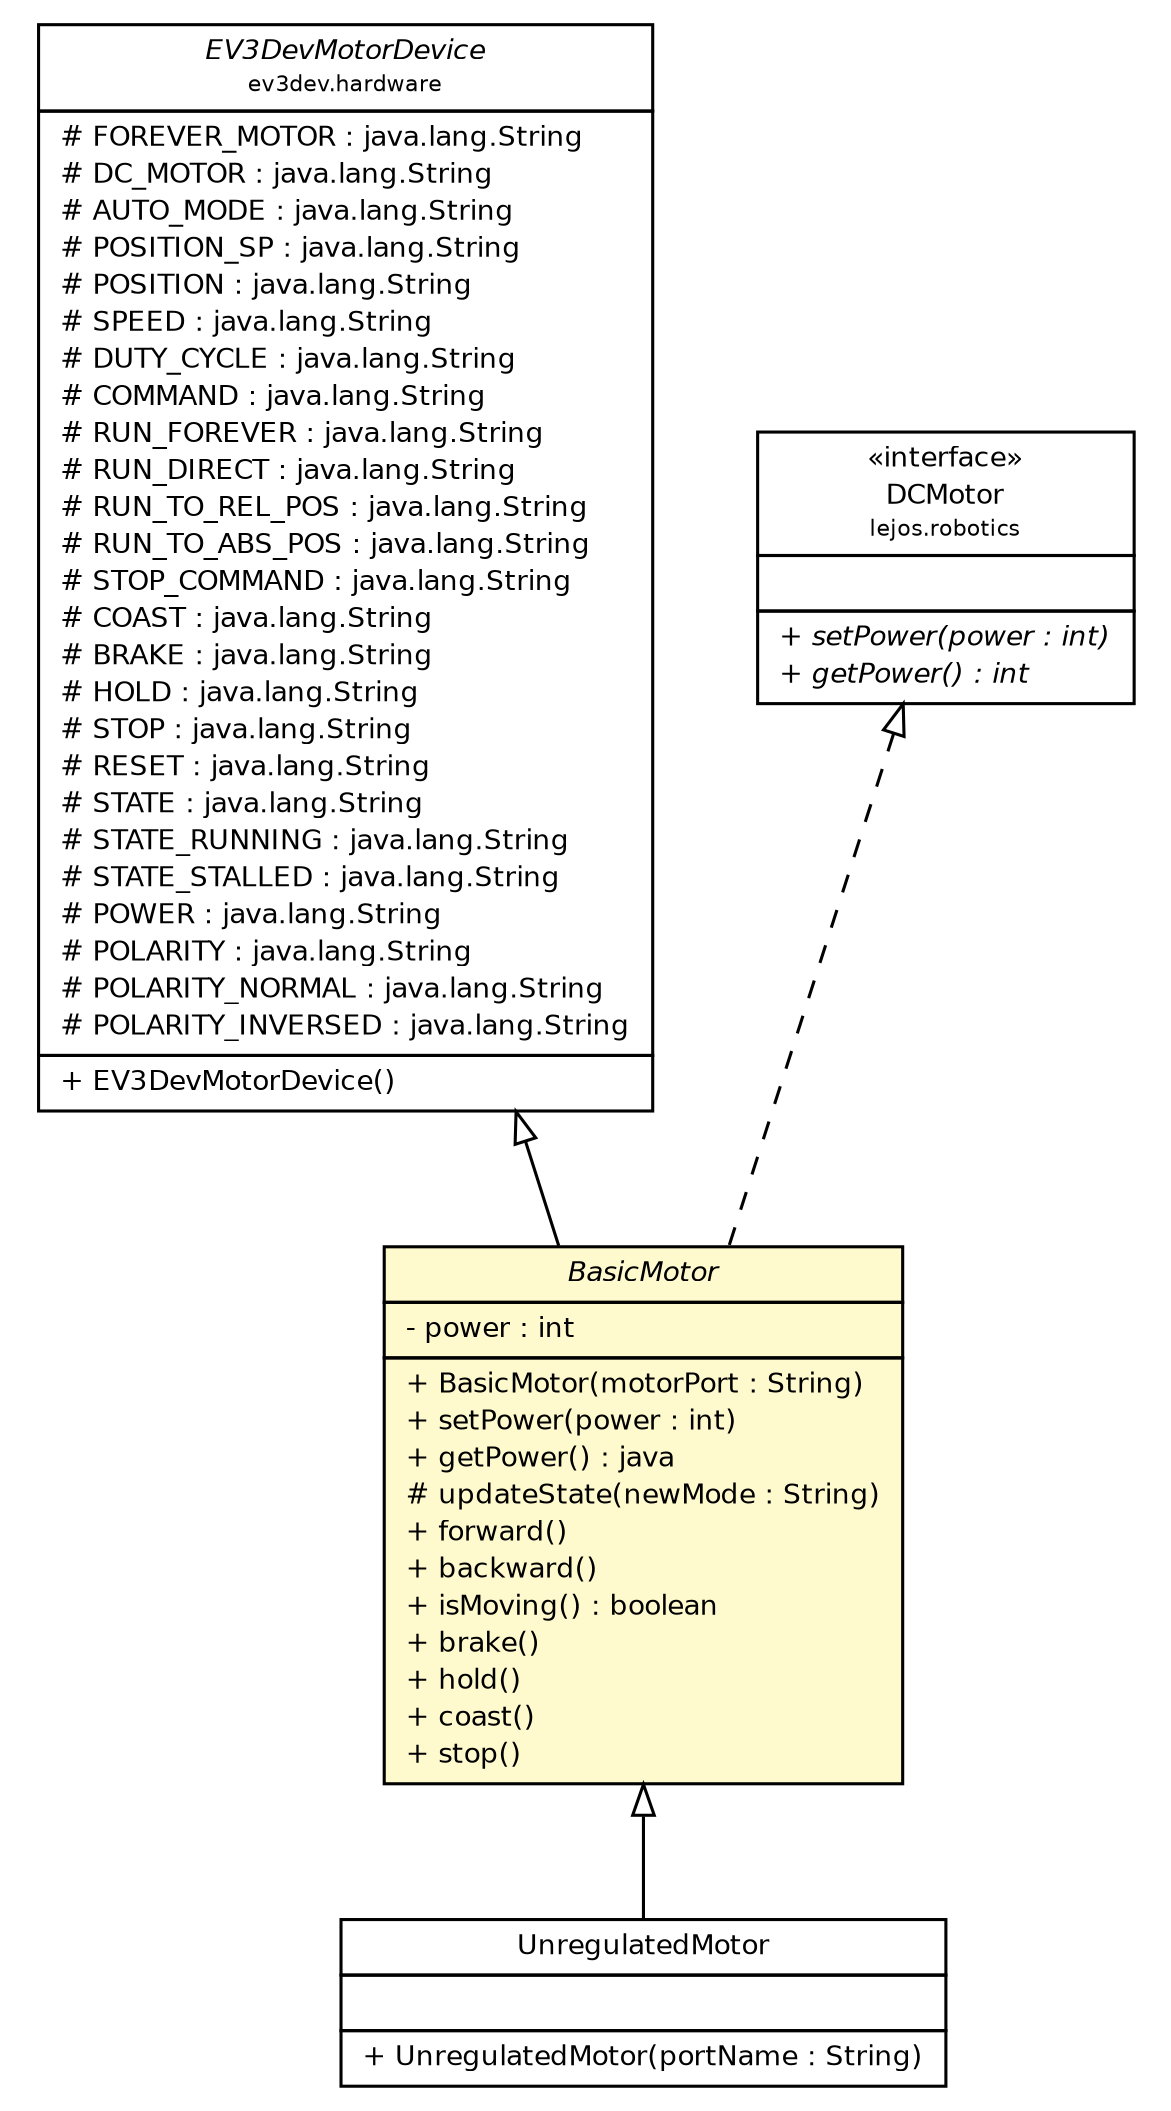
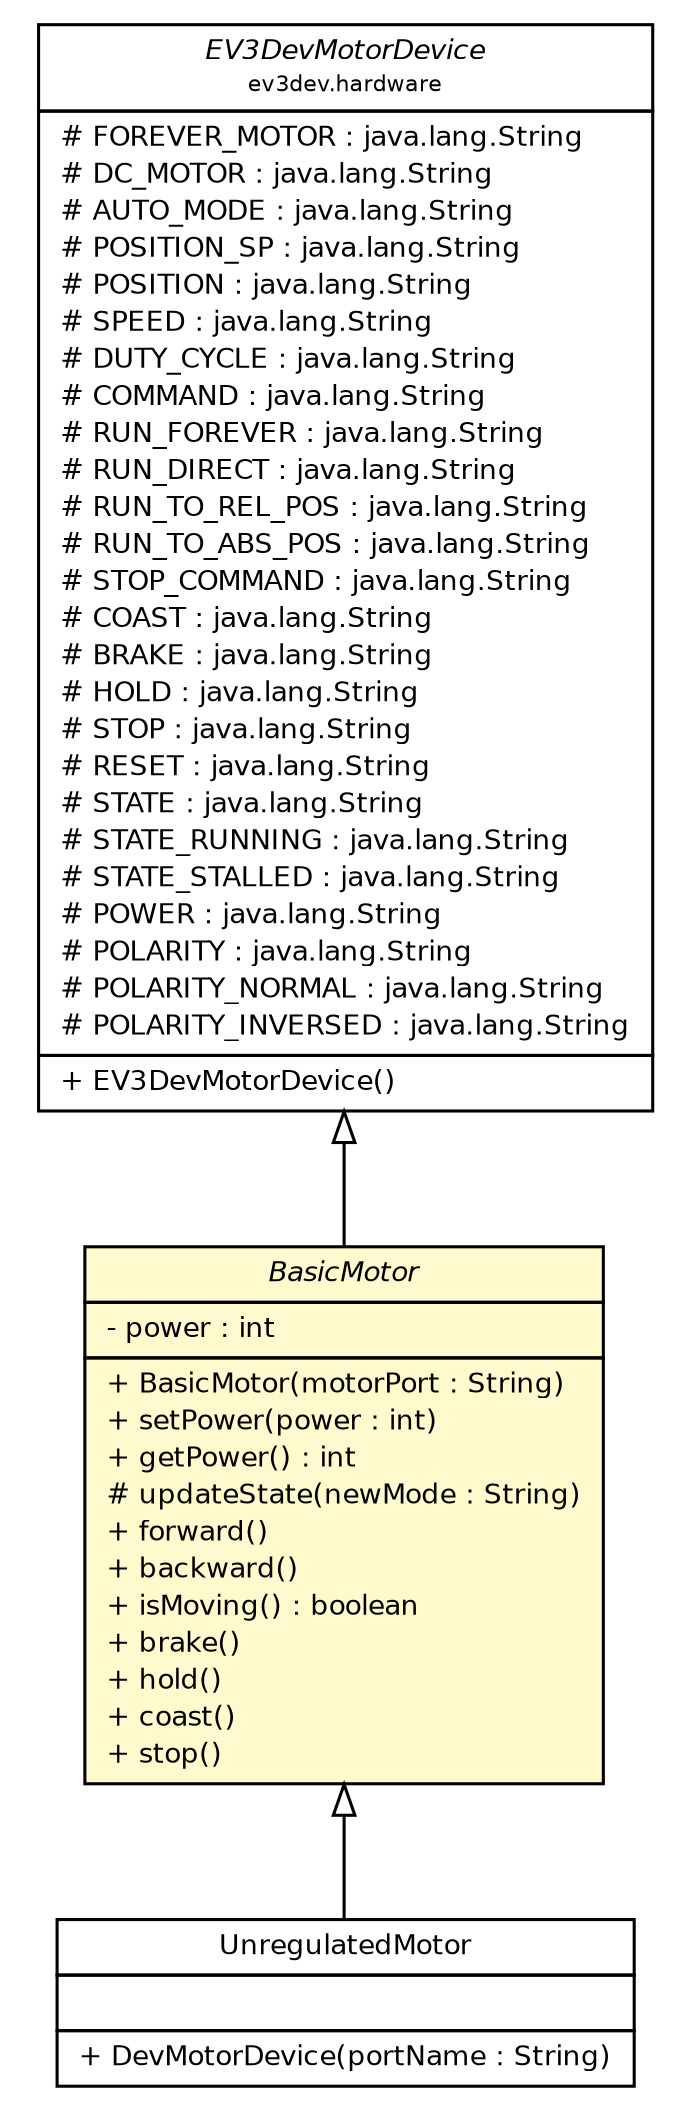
node "DCMotor": removed
node "BasicMotor": text "+ getPower() : java" -> "+ getPower() : int"
node "UnregulatedMotor": text "+ UnregulatedMotor(portName : String)" -> "+ DevMotorDevice(portName : String)"
